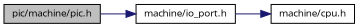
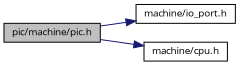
edge "machine/io_port.h" -> "machine/cpu.h": now "pic/machine/pic.h" -> "machine/cpu.h"
